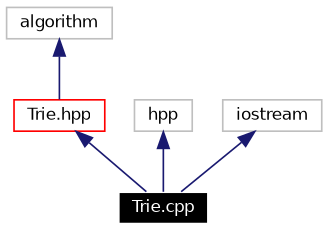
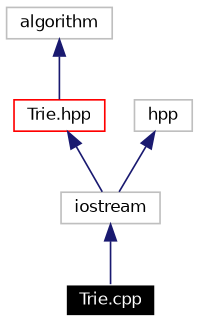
edge "Trie.cpp" -> "Trie.hpp": now "iostream" -> "Trie.hpp"
edge "Trie.cpp" -> "hpp": now "iostream" -> "hpp"
